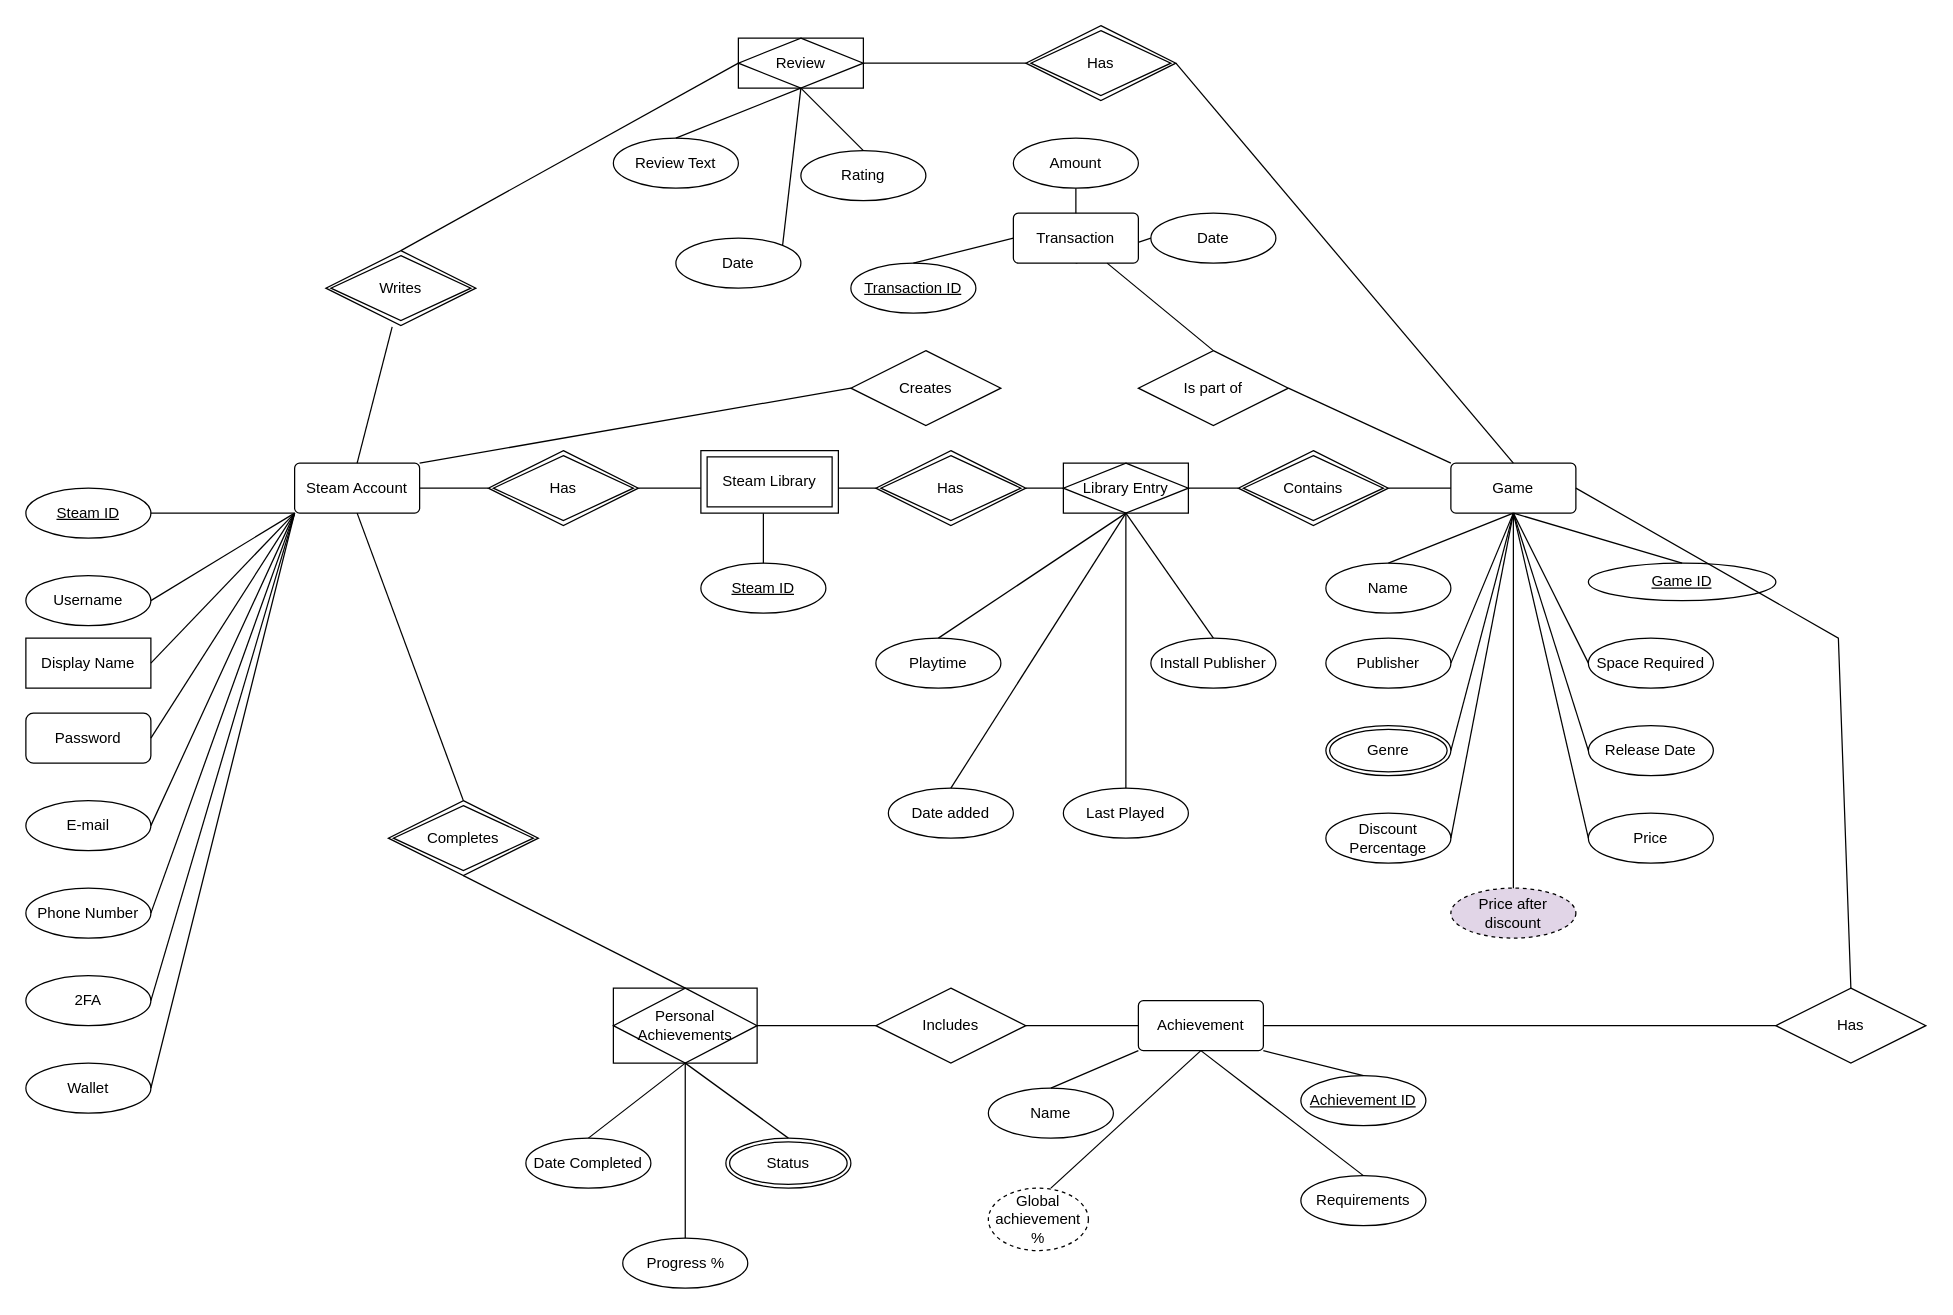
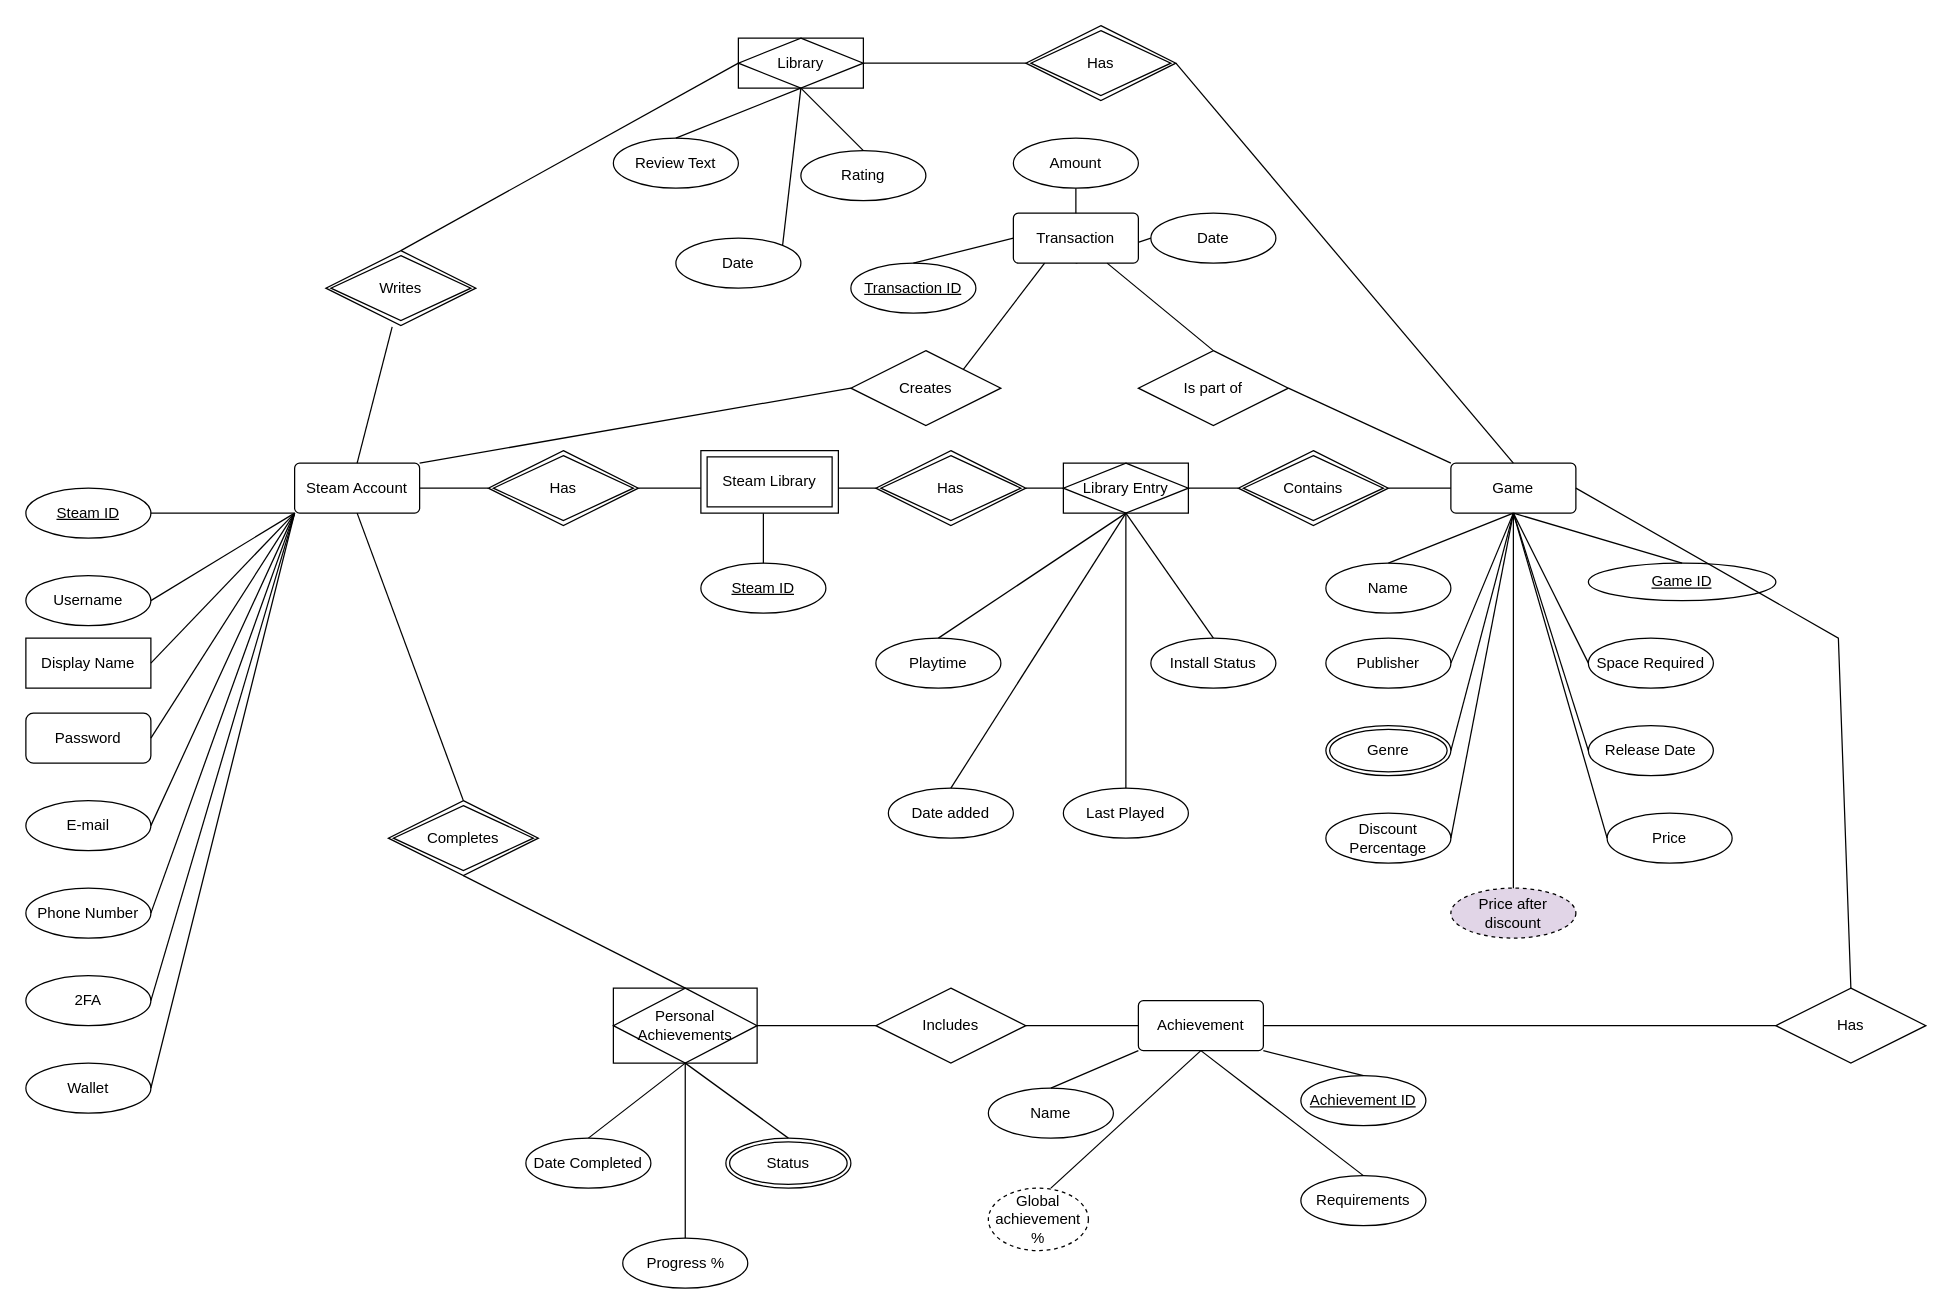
node "Review": label "Review" -> "Library"
edge "Transaction" -- "Creates": added
node "Install Publisher": label "Install Publisher" -> "Install Status"
node "Price": moved (1651, 838) -> (1669, 838)
